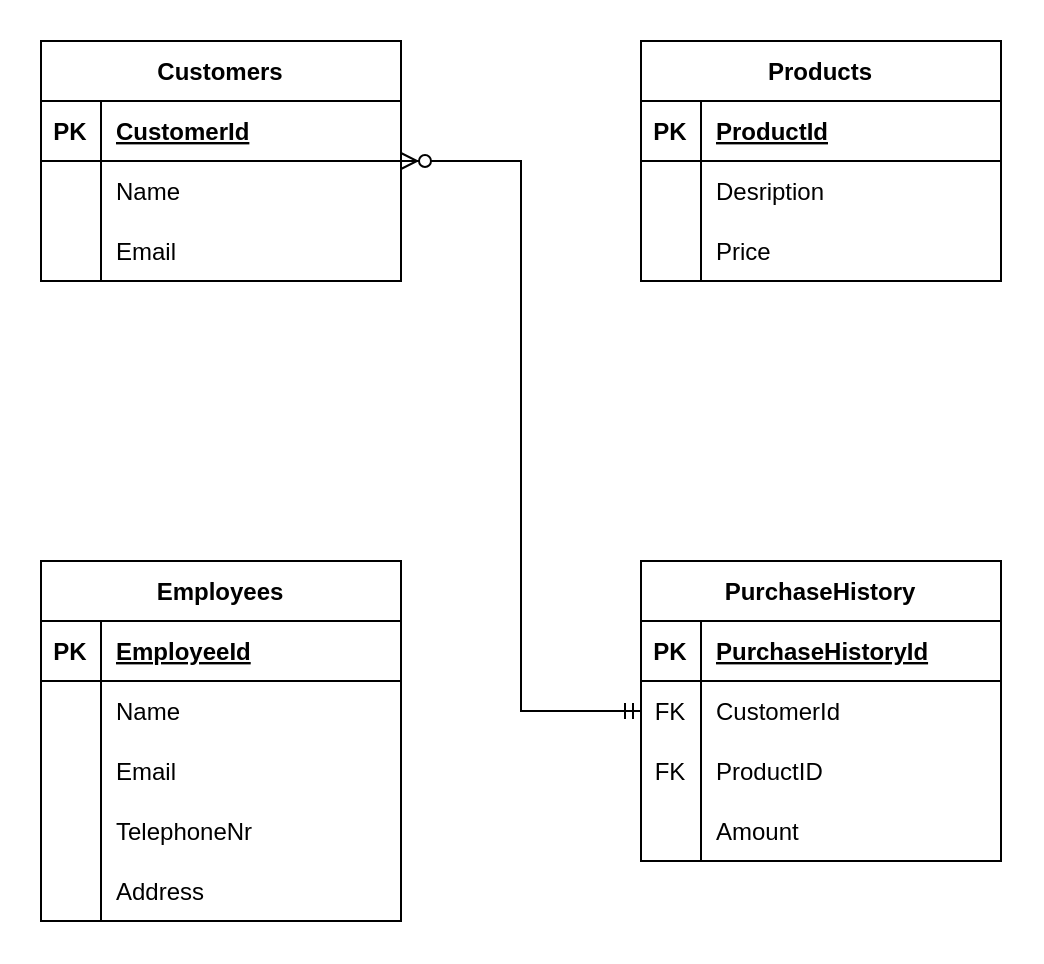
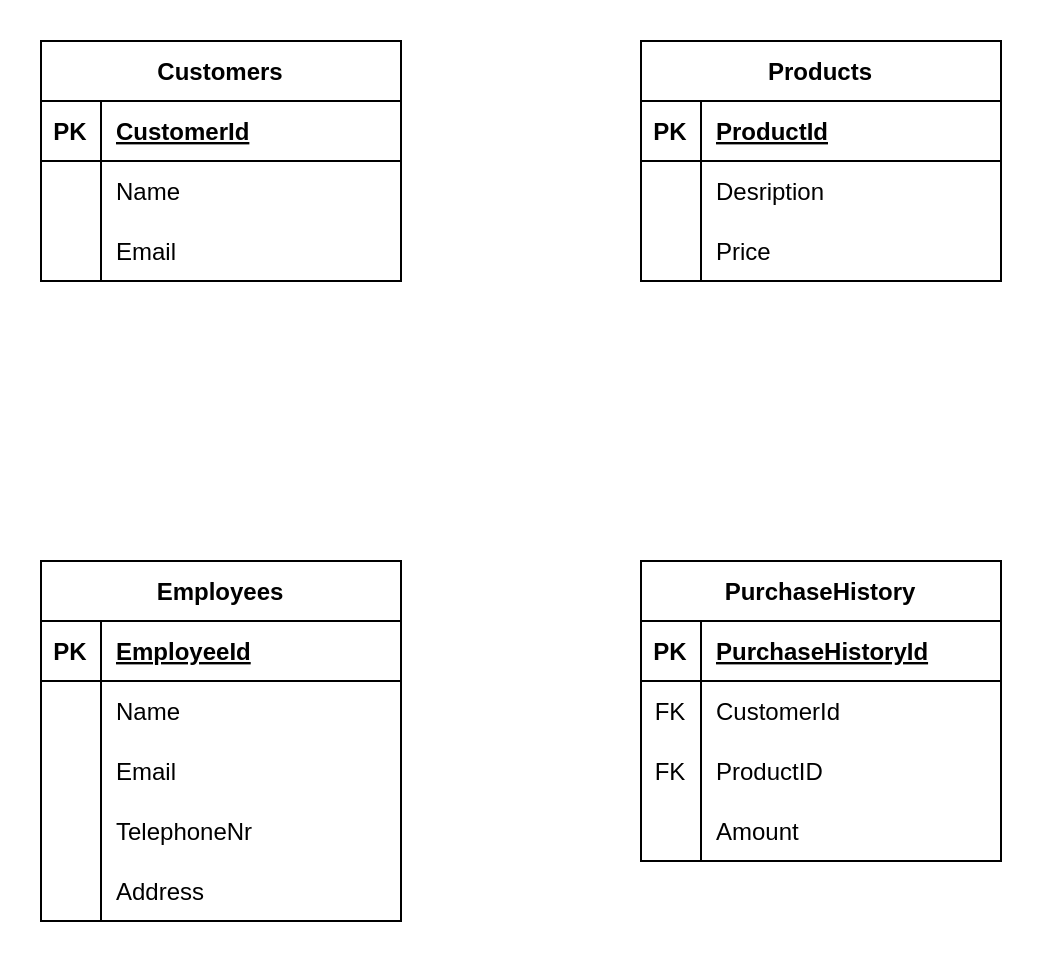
edge "Customers" -- "PurchaseHistory": removed
